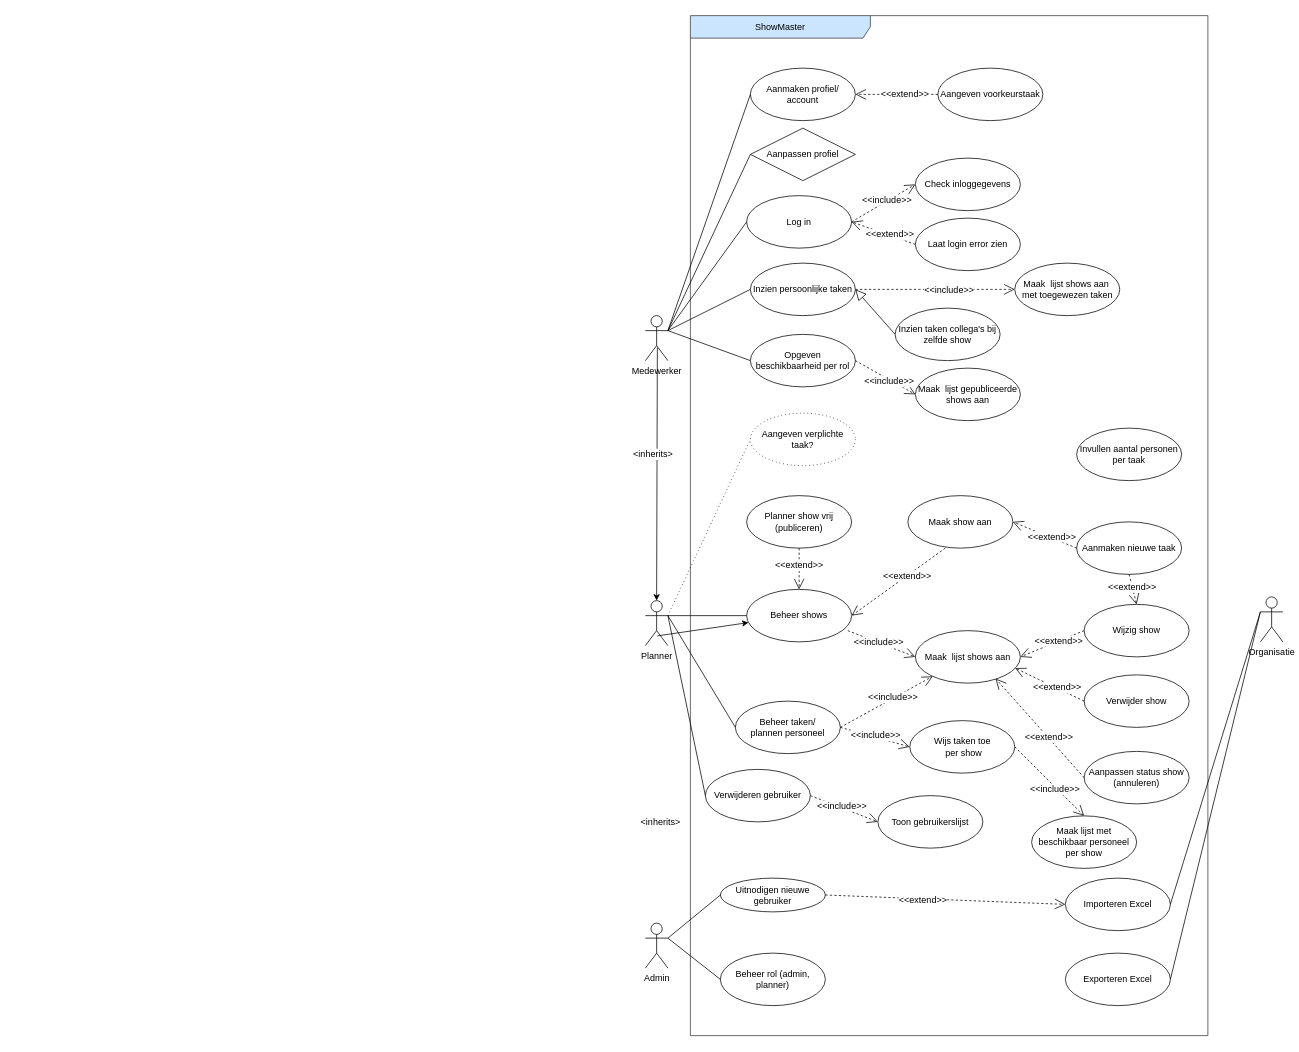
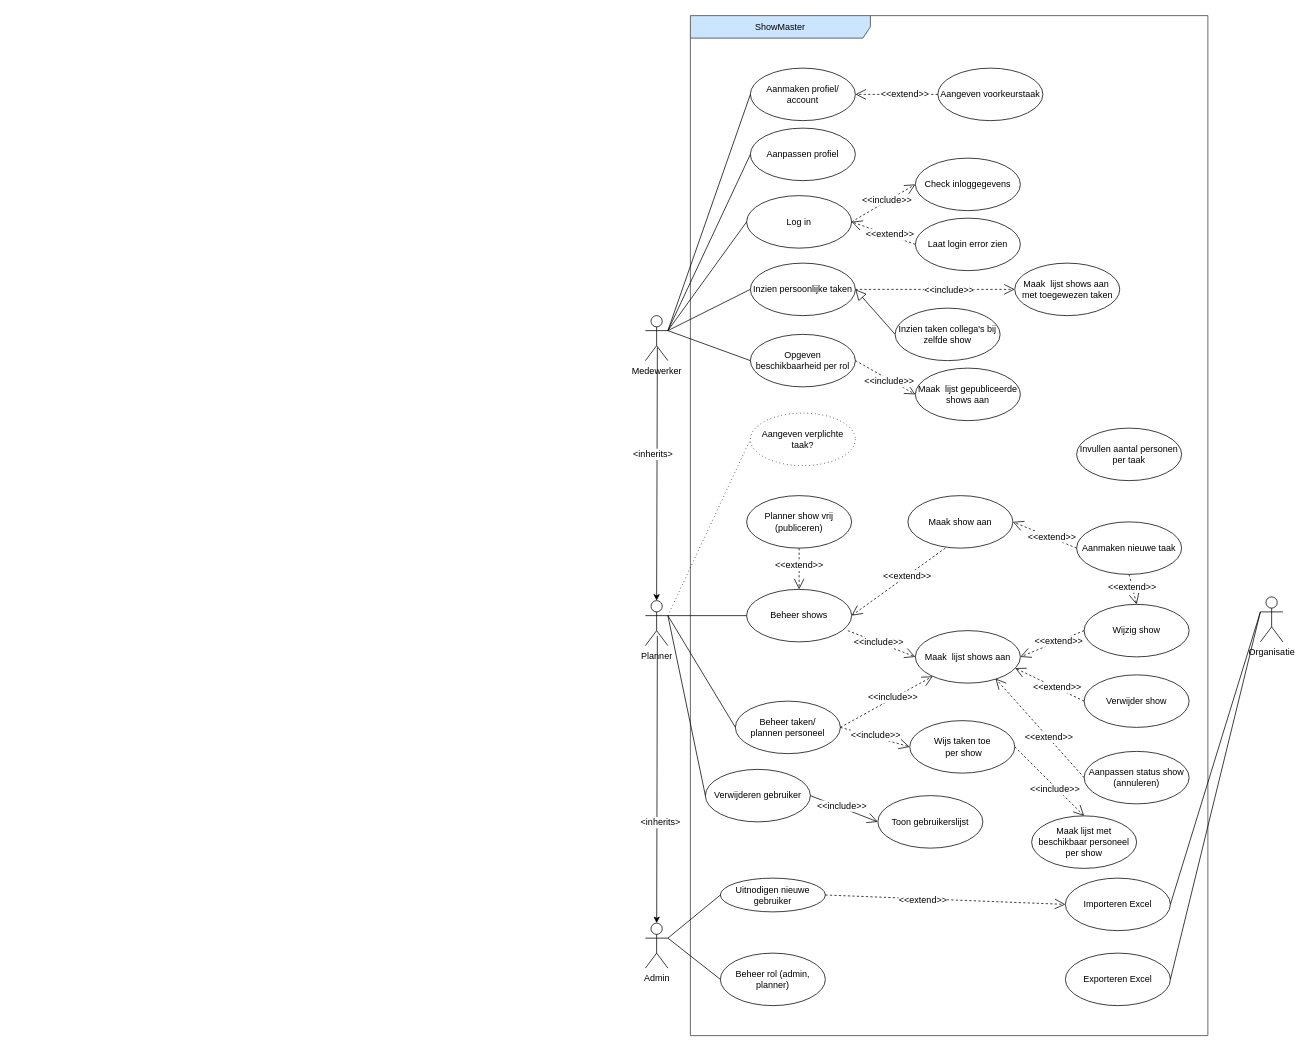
node "Aanpassen profiel": shape diamond -> ellipse
edge "Planner" -> "Beheer shows": now "Planner" -> "Admin"
edge "Verwijderen gebruiker" -> "Toon gebruikerslijst": style dashed -> solid
